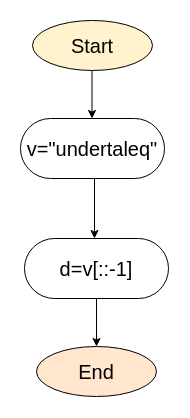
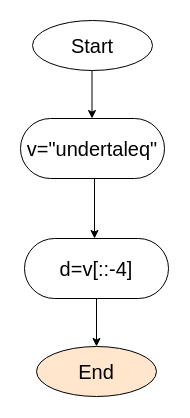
node "Start": fillcolor #fff2cc -> #ffffff
node "d=v[::-1]": label "d=v[::-1]" -> "d=v[::-4]"
